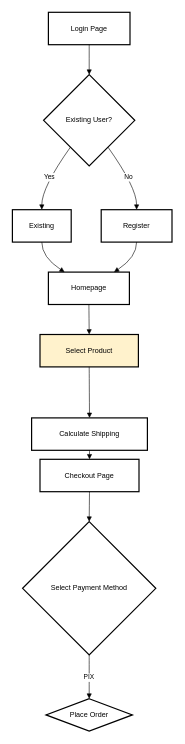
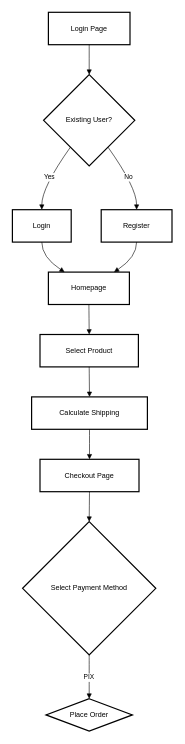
node "Existing": label "Existing" -> "Login"
node "Select Product": fillcolor #fff2cc -> #ffffff
node "Calculate Shipping": moved (89, 434) -> (89, 413)
